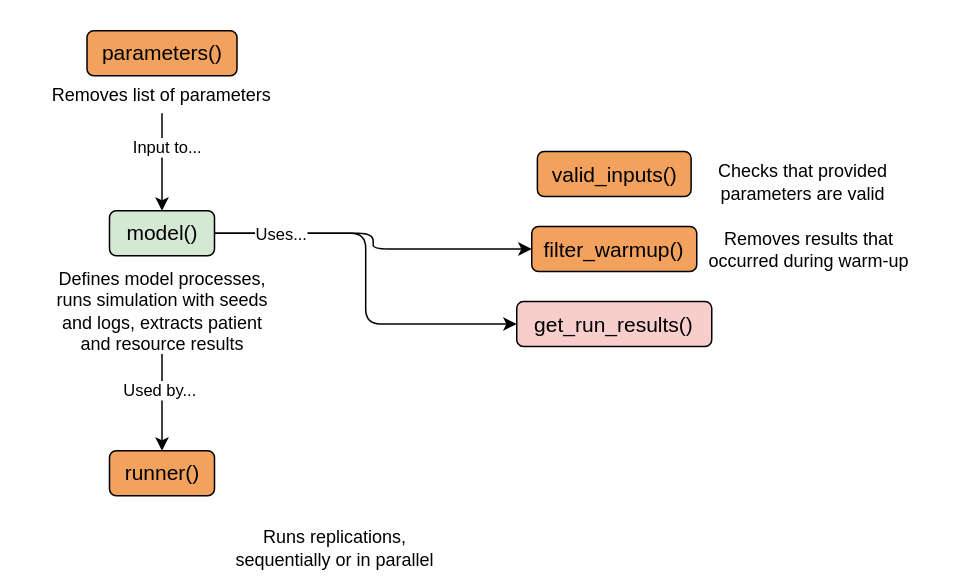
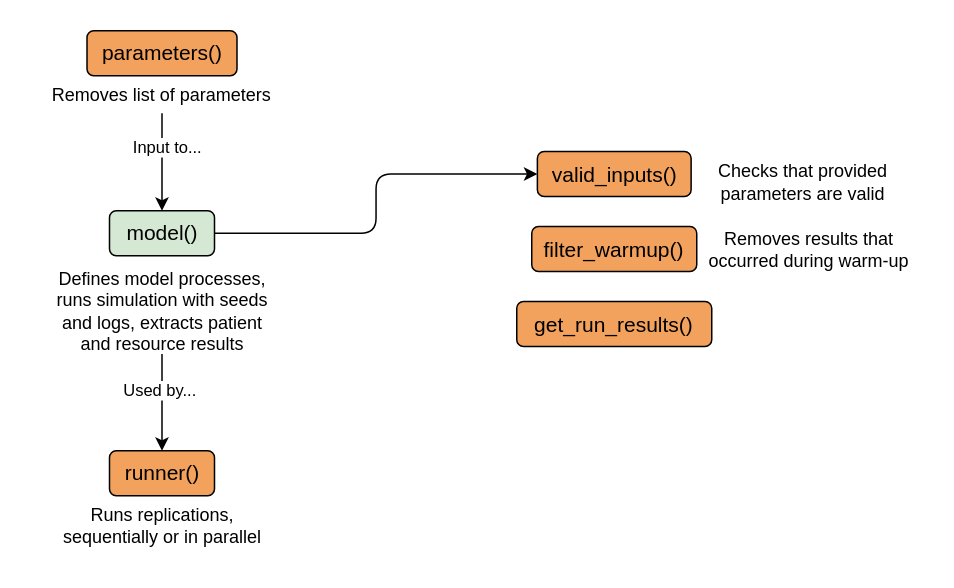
edge "model()" -> "filter_warmup()": now "model()" -> "valid_inputs()"
edge "model()" -> "get_run_results()": removed, label "Uses..."
node "get_run_results()": fillcolor #f8cecc -> #f2a25c
node "Runs replications, sequentially or in parallel": moved (335, 548) -> (162, 526)
